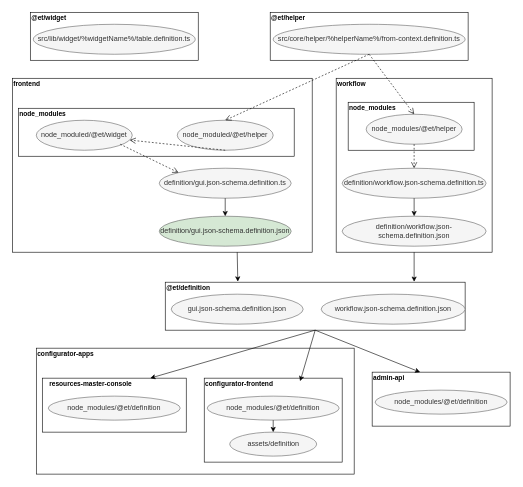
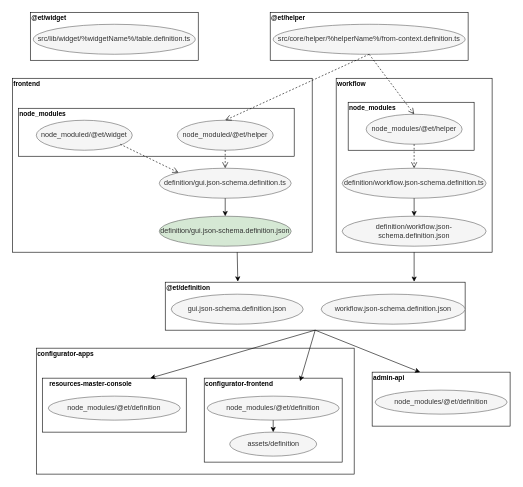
edge "node_moduled/@et/helper" -> "node_moduled/@et/widget": now "node_moduled/@et/helper" -> "definition/gui.json-schema.definition.ts"
